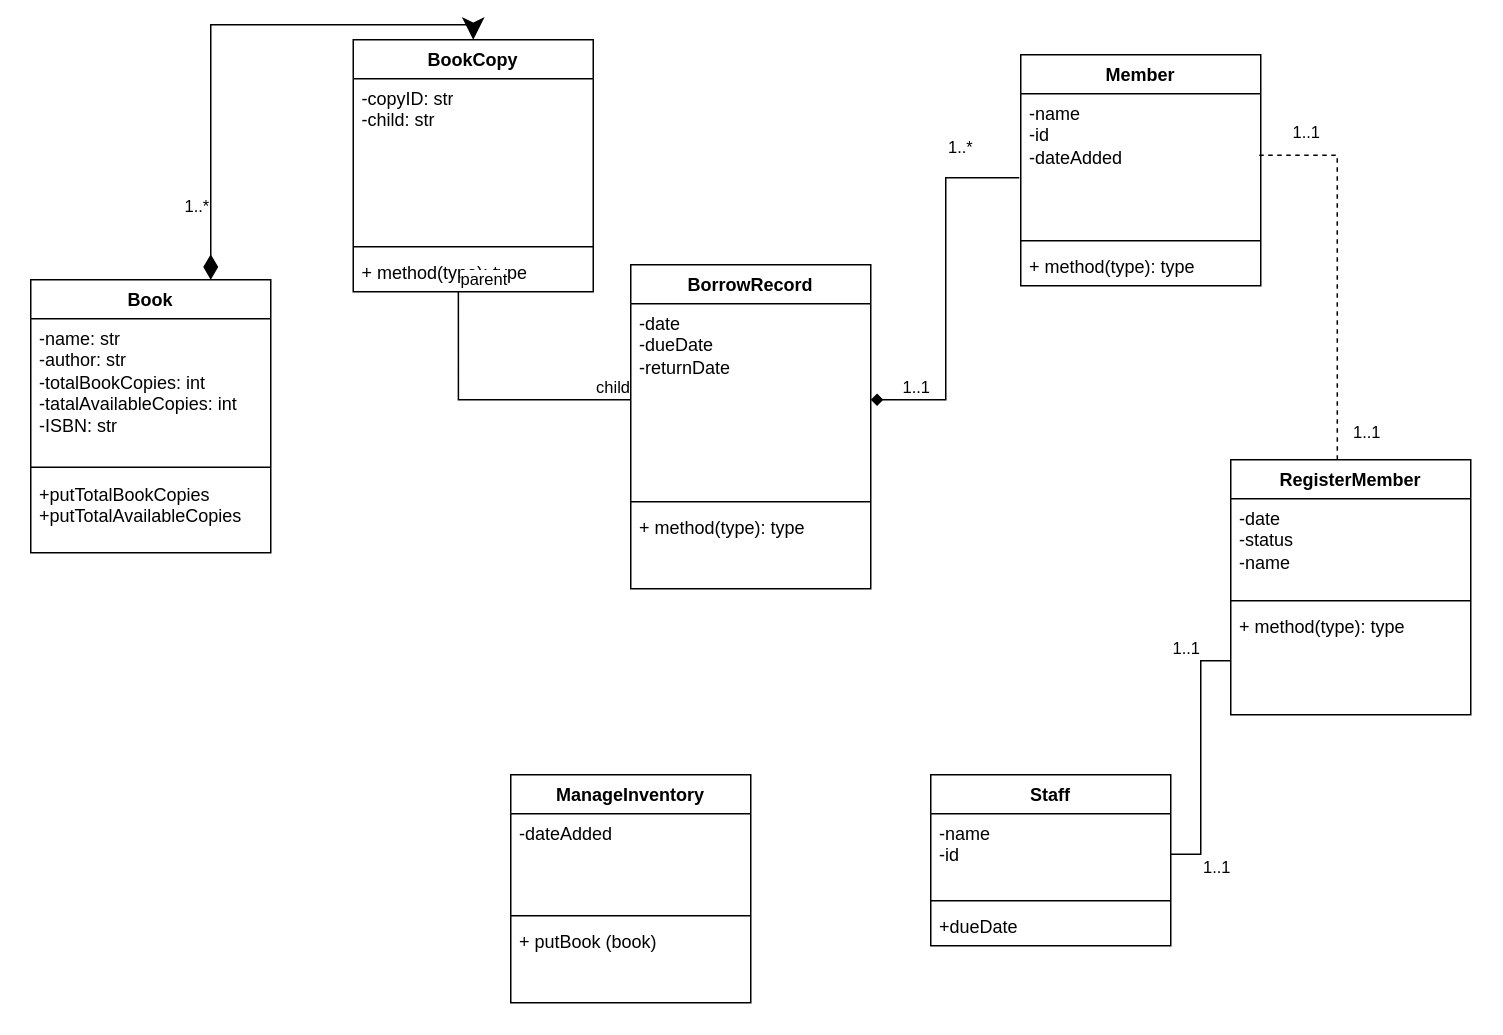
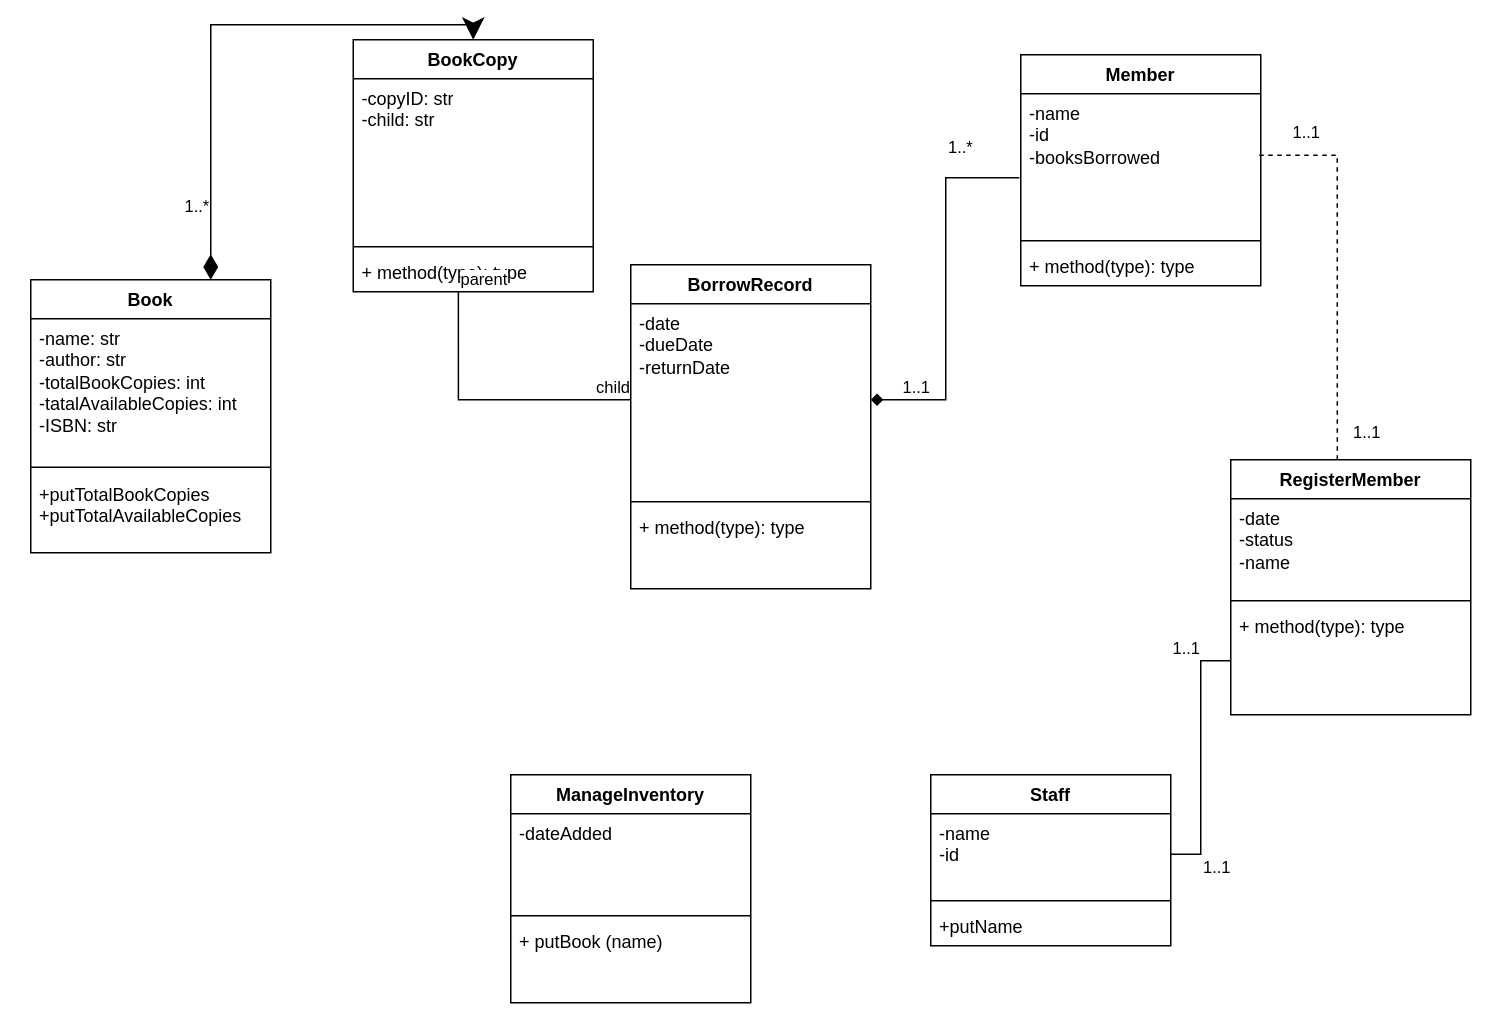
node "-name -id -dateAdded": label "-name -id -dateAdded" -> "-name -id -booksBorrowed"
node "+dueDate": label "+dueDate" -> "+putName"
node "+ putBook (book)": label "+ putBook (book)" -> "+ putBook (name)"
